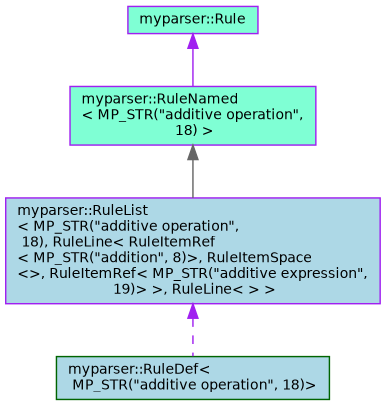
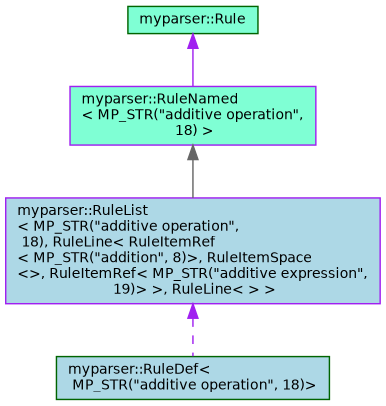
node "myparser::Rule": color purple -> darkgreen
